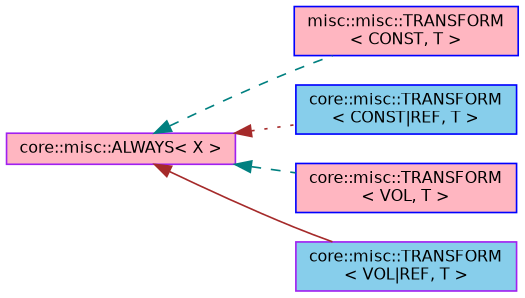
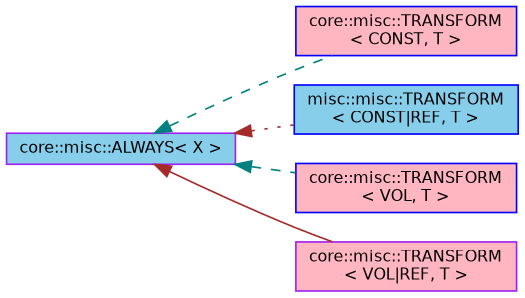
node "misc::misc::TRANSFORM < CONST, T >": label "misc::misc::TRANSFORM < CONST, T >" -> "core::misc::TRANSFORM < CONST, T >"
node "core::misc::TRANSFORM < CONST|REF, T >": label "core::misc::TRANSFORM < CONST|REF, T >" -> "misc::misc::TRANSFORM < CONST|REF, T >"
node "core::misc::ALWAYS< X >": fillcolor lightpink -> skyblue
node "core::misc::TRANSFORM < VOL|REF, T >": fillcolor skyblue -> lightpink
